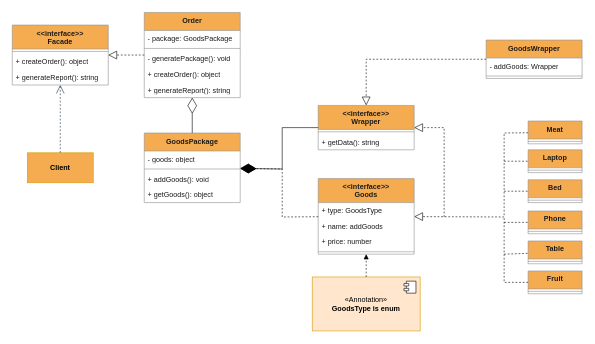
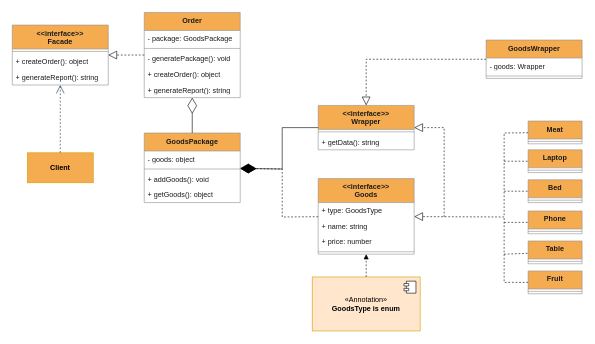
node "- addGoods: Wrapper": label "- addGoods: Wrapper" -> "- goods: Wrapper"
node "+ name: addGoods": label "+ name: addGoods" -> "+ name: string"
